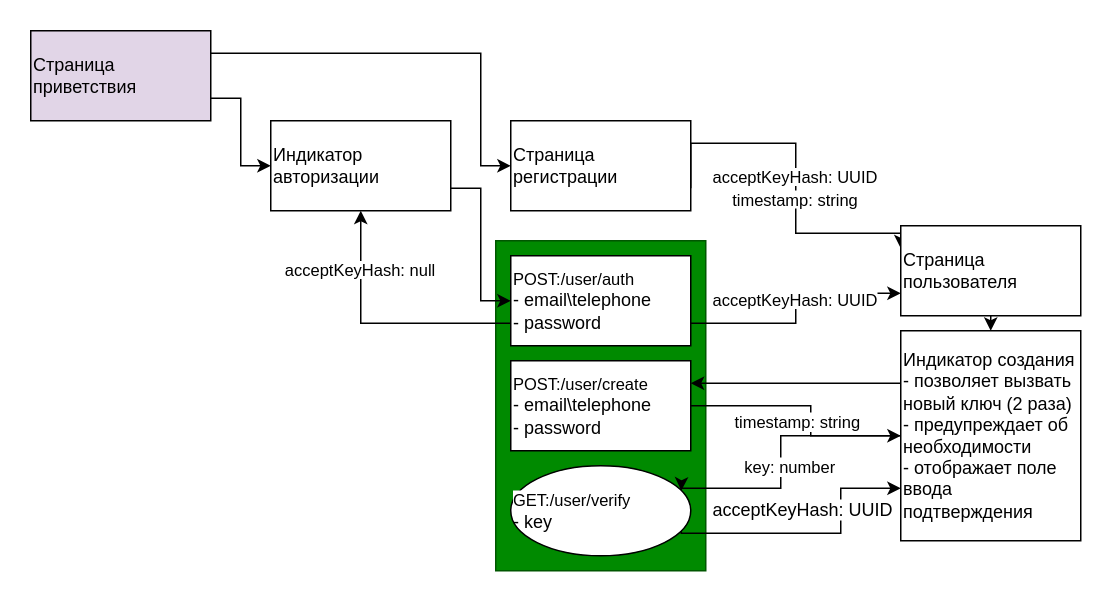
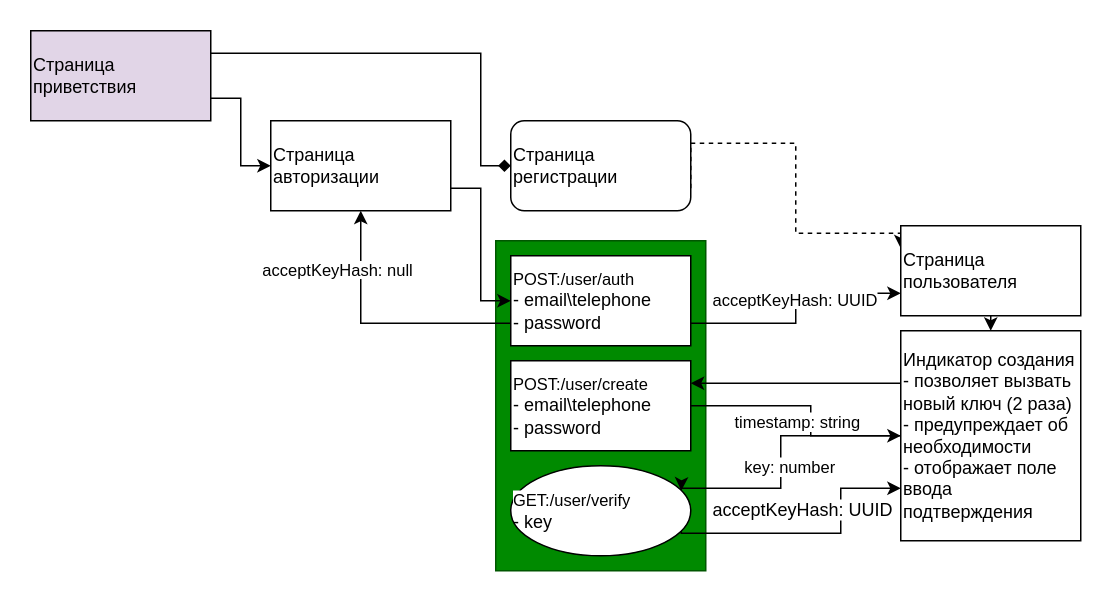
node "Индикатор авторизации": label "Индикатор авторизации" -> "Страница авторизации"
edge "Страница приветствия" -> "Страница регистрации": arrowhead classic -> diamond
node "Страница регистрации": shape rectangle -> rounded rectangle
edge "Страница регистрации" -> "Страница пользователя": style solid -> dashed
node "acceptKeyHash: UUID timestamp: string": removed
node "acceptKeyHash: null": moved (361, 271) -> (338, 271)
